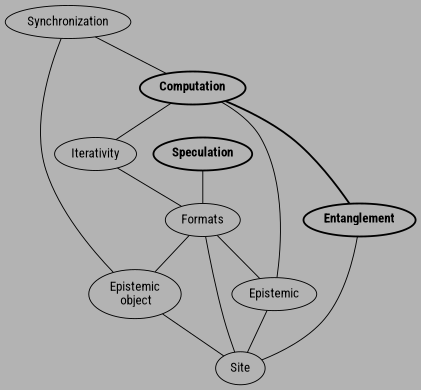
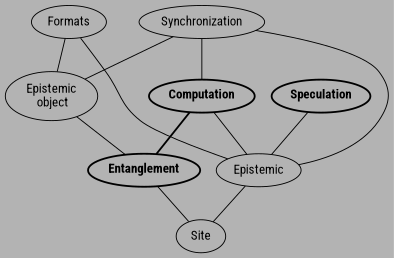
edge "Synchronization" -- "Epistemic": added
node "Iterativity": removed
edge "Speculation" -- "Formats": now "Speculation" -- "Epistemic"
edge "Formats" -- "Site": removed
edge "Epistemic object" -- "Site": now "Epistemic object" -- "Entanglement"
